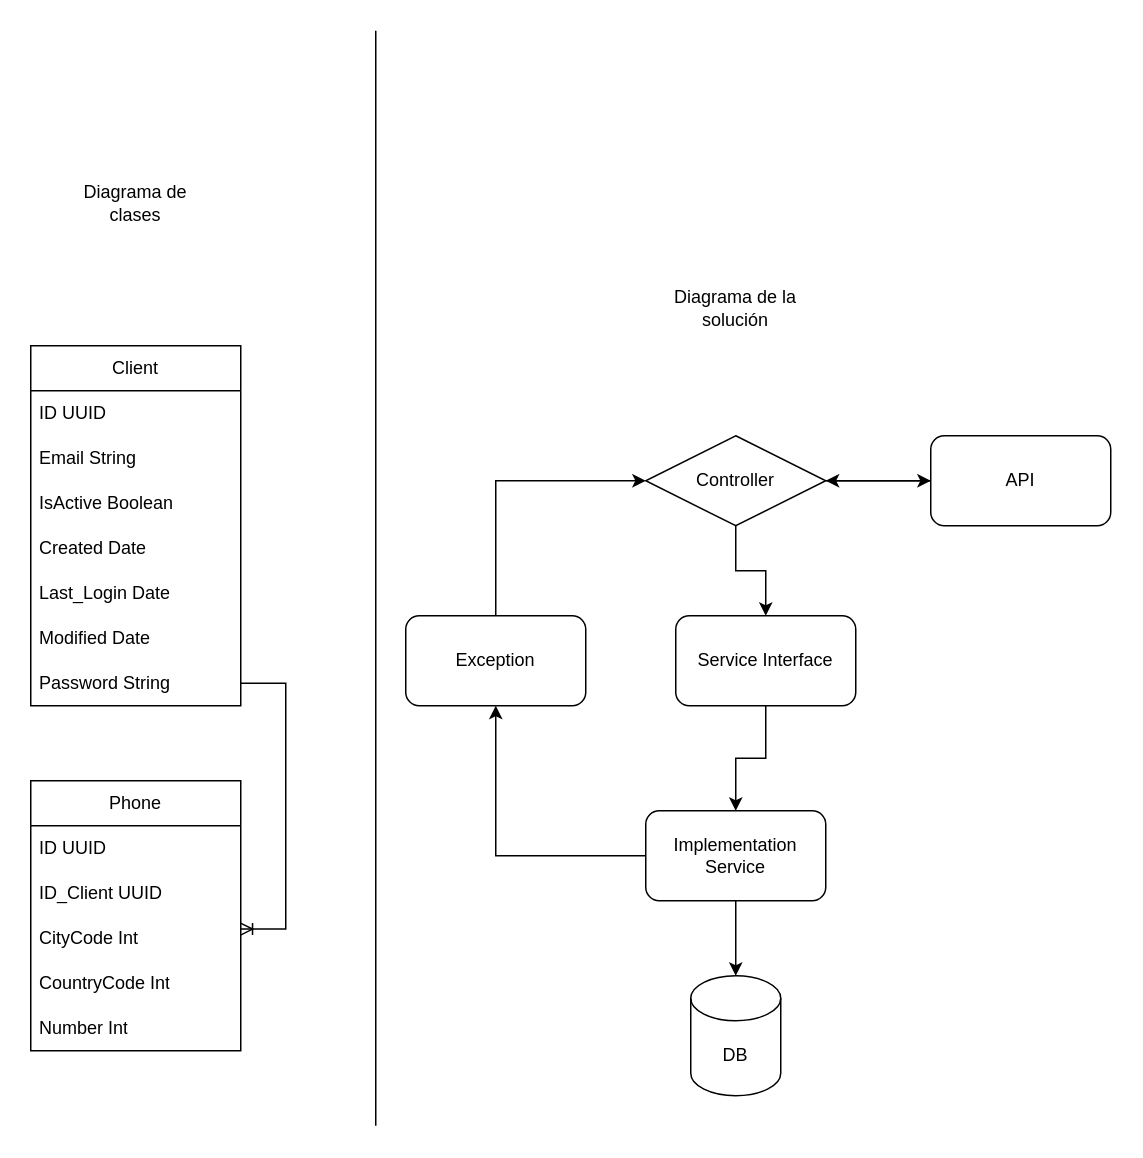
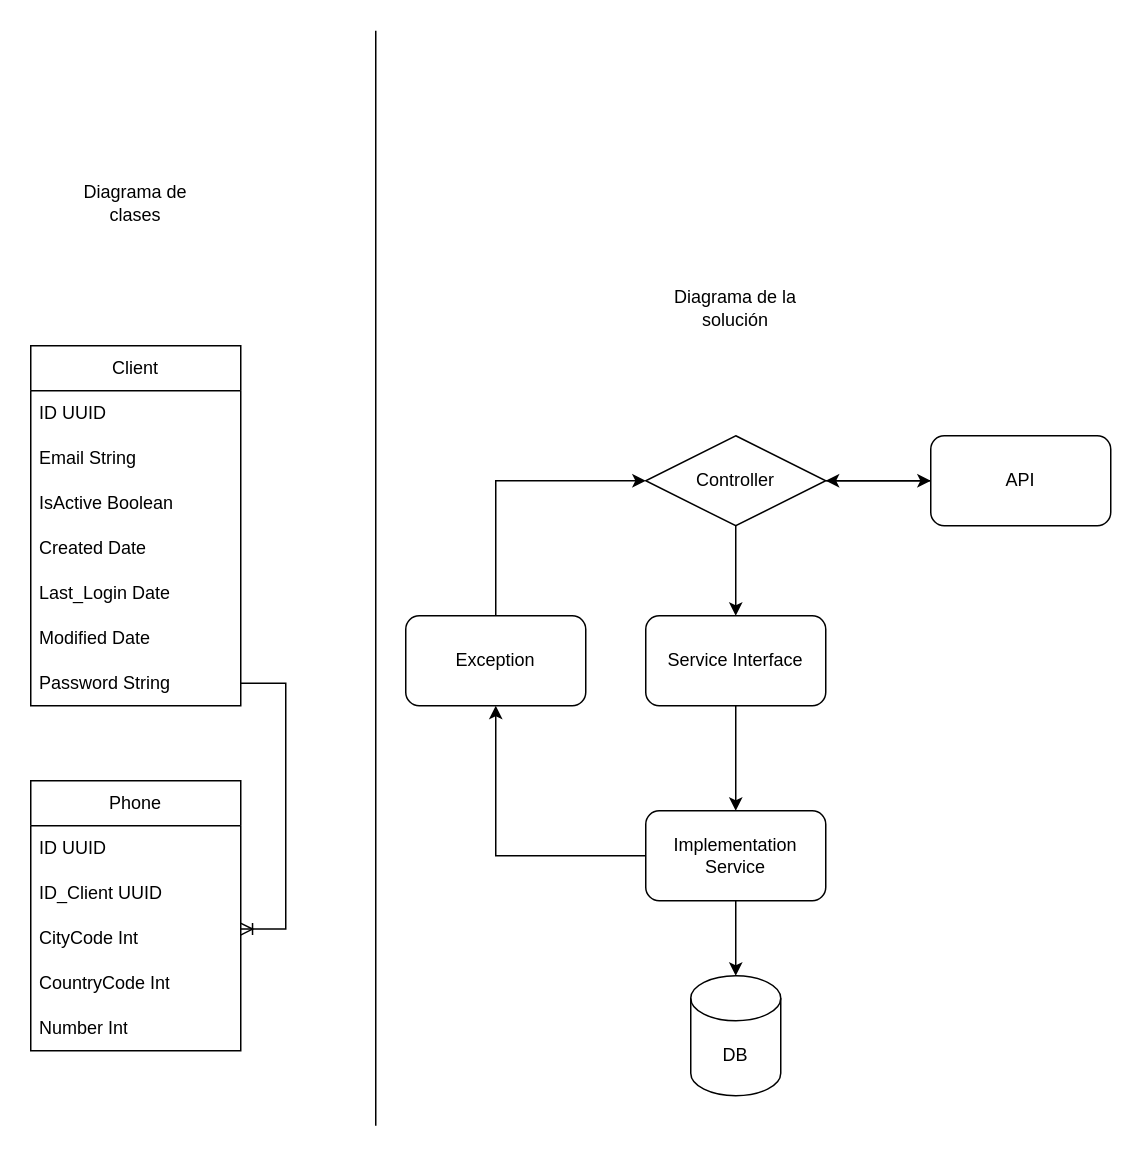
node "Service Interface": moved (766, 661) -> (736, 661)
